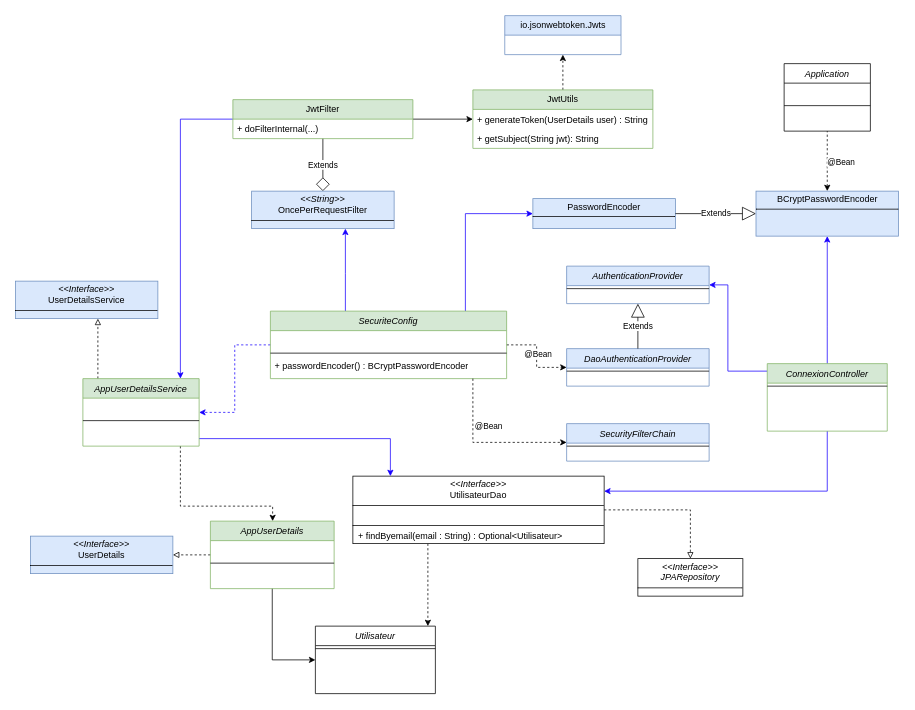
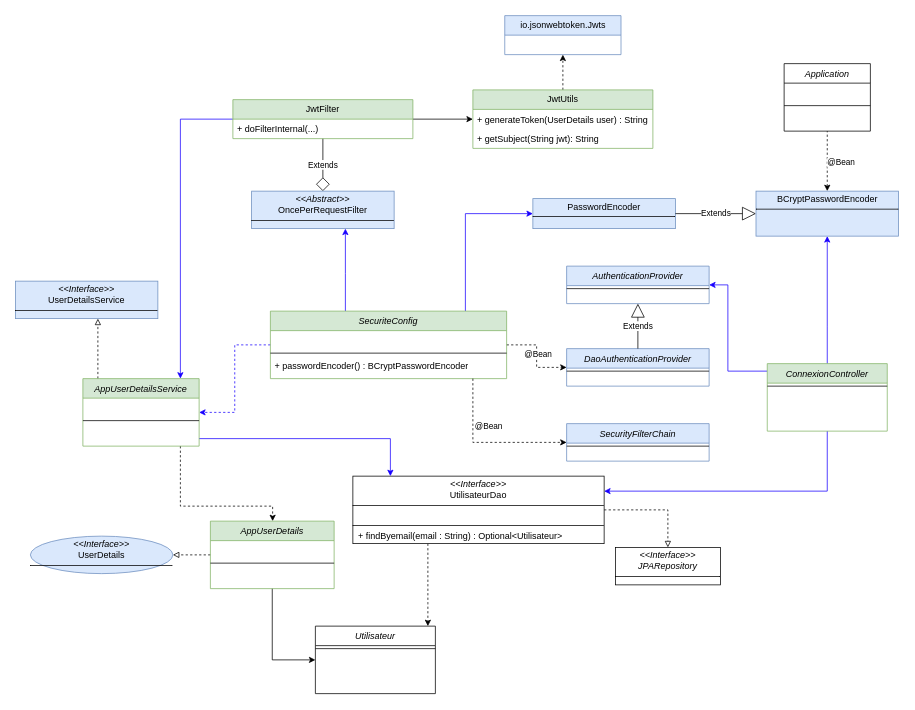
node "<<String>> OncePerRequestFilter": label "<<String>> OncePerRequestFilter" -> "<<Abstract>> OncePerRequestFilter"
node "<<Interface>> UserDetails": shape rectangle -> ellipse
node "<<Interface>> JPARepository": moved (690, 577) -> (668, 566)
